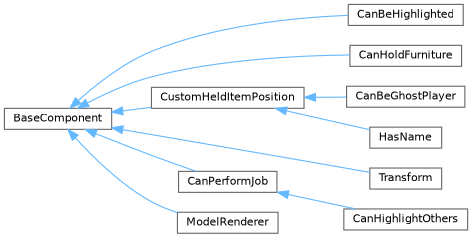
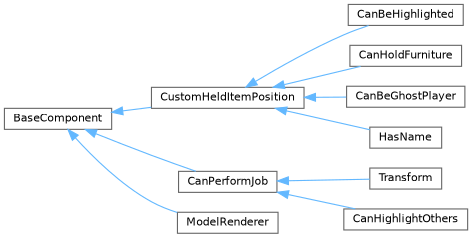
edge "CanBeHighlighted" -> "BaseComponent": now "CanBeHighlighted" -> "CustomHeldItemPosition"
edge "CanHoldFurniture" -> "BaseComponent": now "CanHoldFurniture" -> "CustomHeldItemPosition"
edge "Transform" -> "BaseComponent": now "Transform" -> "CanPerformJob"
